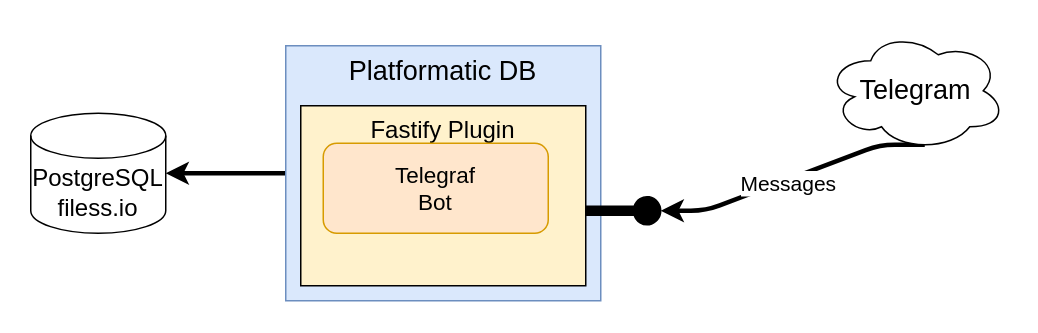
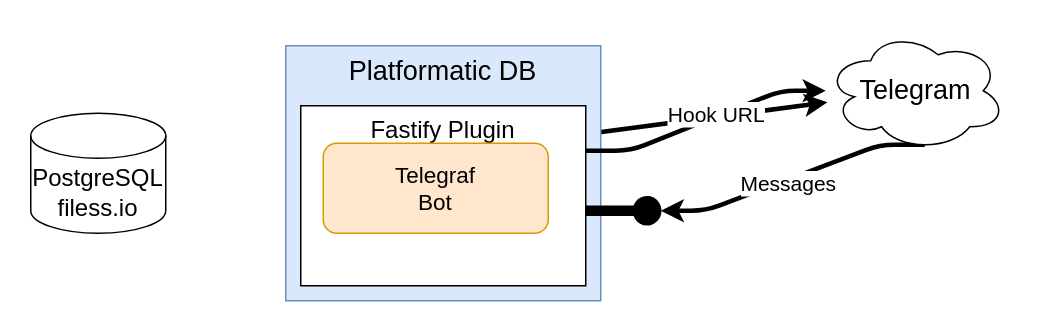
node "Fastify Plugin": fillcolor #fff2cc -> #ffffff
edge "Fastify Plugin" -> "Telegram": added, label "Hook URL"
edge "Platformatic DB" -> "PostgreSQLfiless.io": now "Platformatic DB" -> "Telegram"
